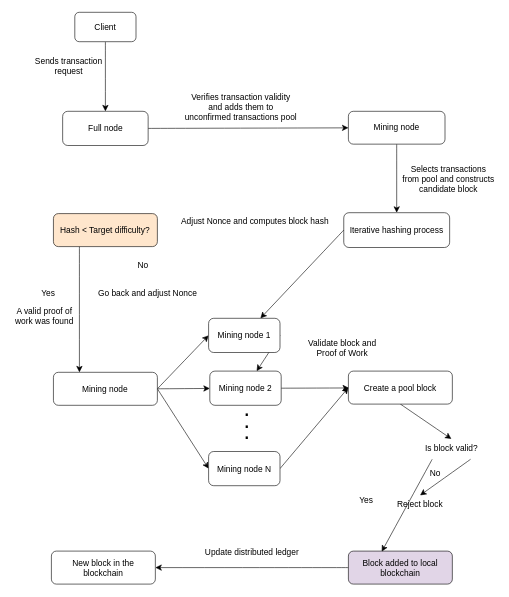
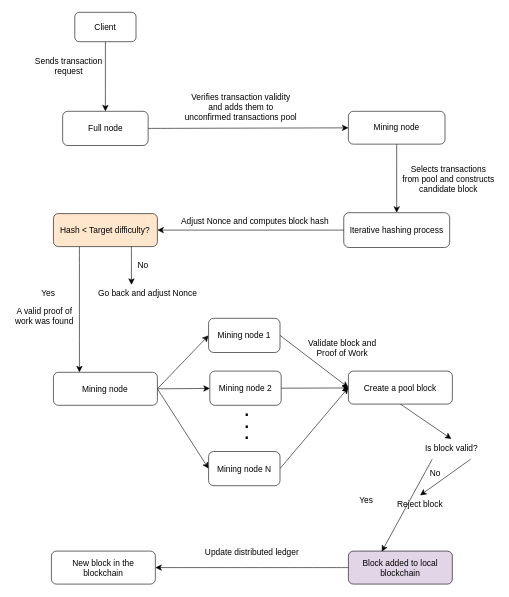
edge "Hash < Target difficulty?" -> "Go back and adjust Nonce": added
edge "Iterative hashing process" -> "Mining node 1": now "Iterative hashing process" -> "Hash < Target difficulty?"
edge "Mining node 1" -> "Mining node 2": now "Mining node 1" -> "Create a pool block"
